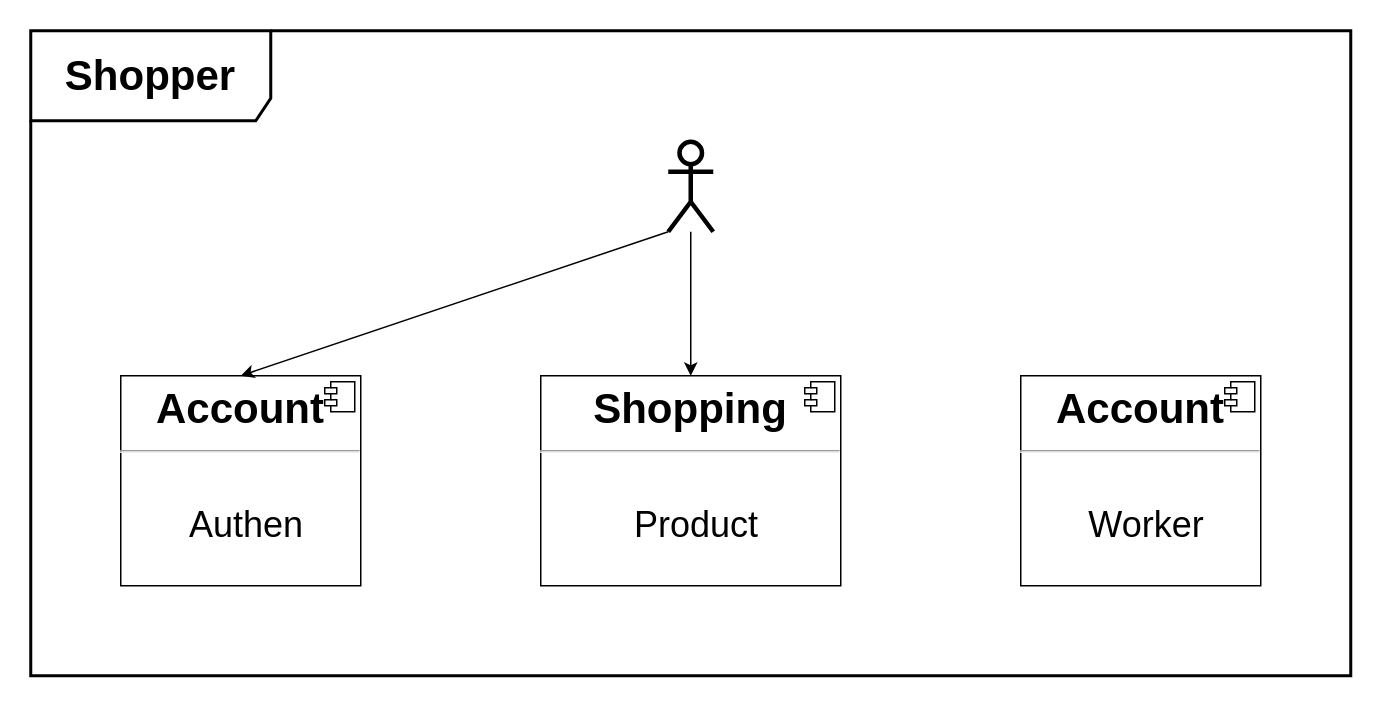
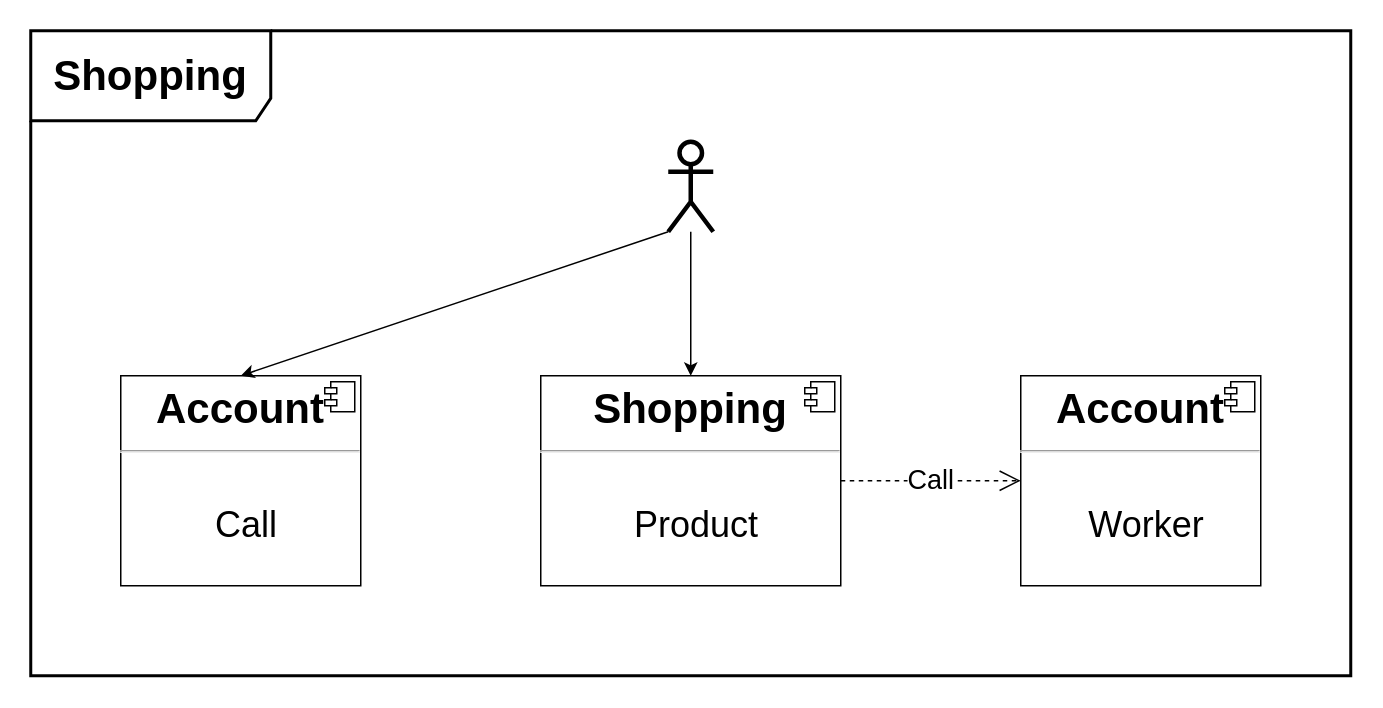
node "Shopper": label "Shopper" -> "Shopping"
node "Account Authen": label "Account Authen" -> "Account Call"
edge "Shopping Product" -> "Account Worker": added, label "Call"
